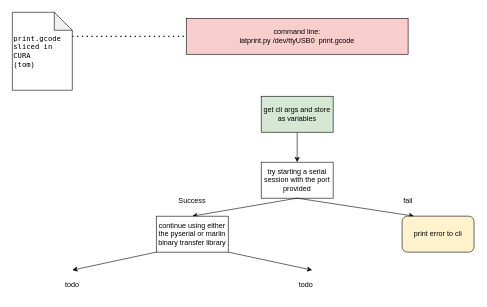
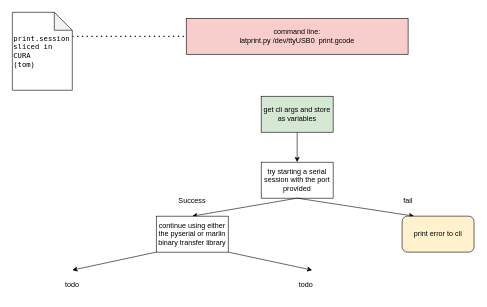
node "print.gcode sliced in CURA (tom)": label "print.gcode sliced in CURA (tom)" -> "print.session sliced in CURA (tom)"
